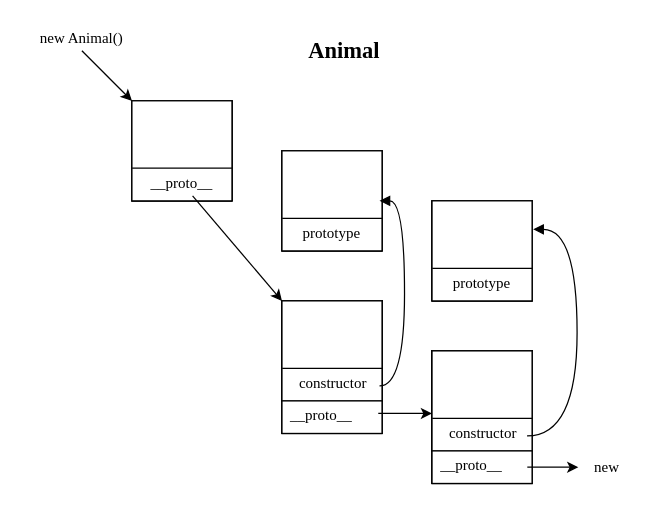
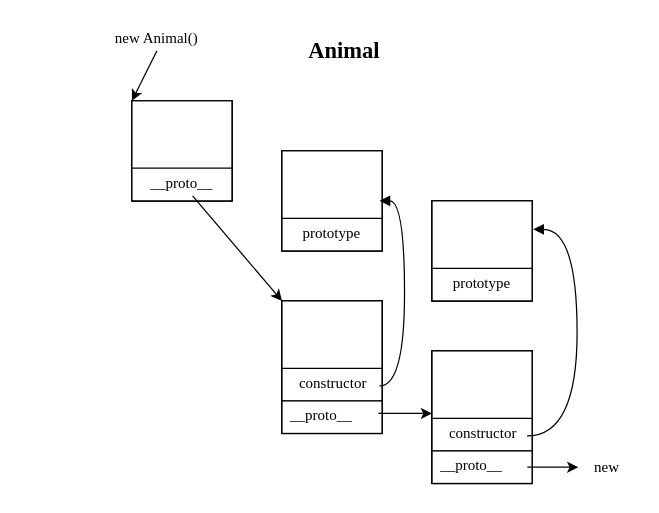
node "new Animal()": moved (82, 38) -> (157, 38)
